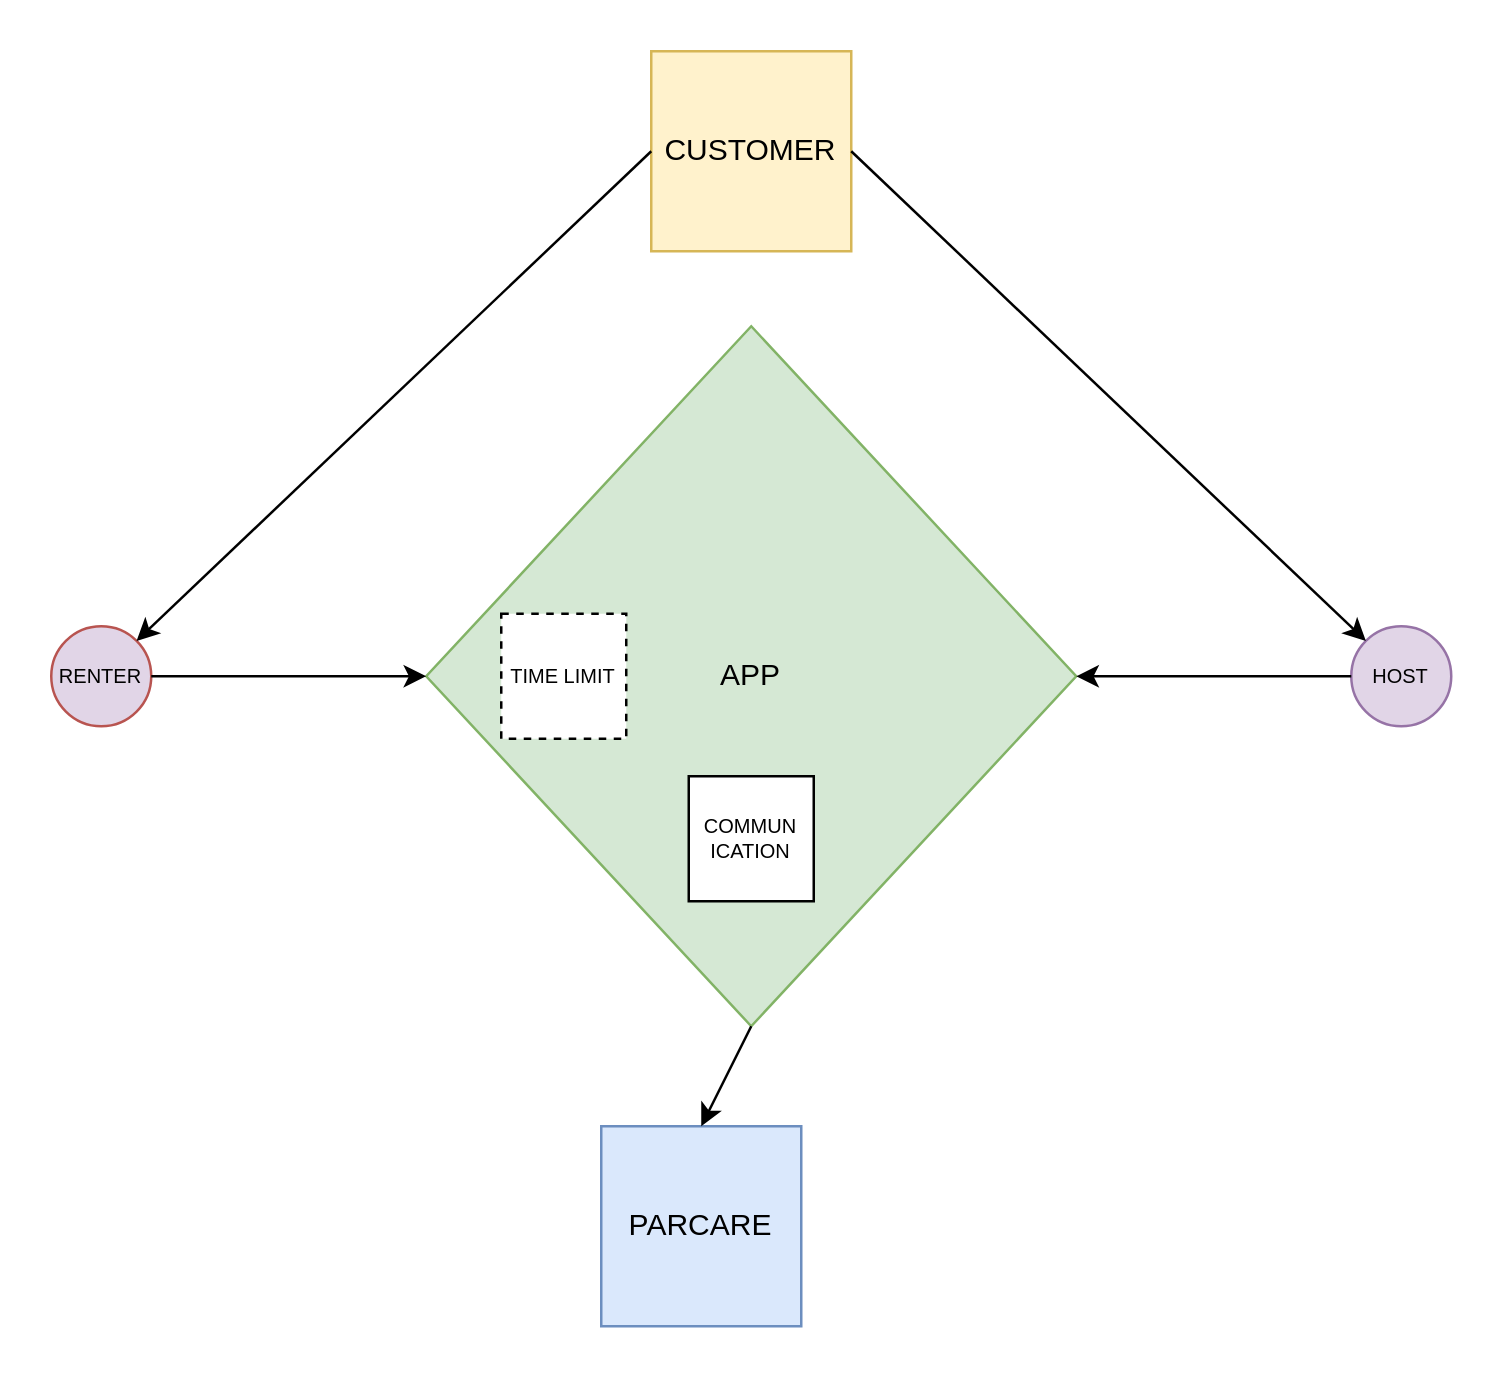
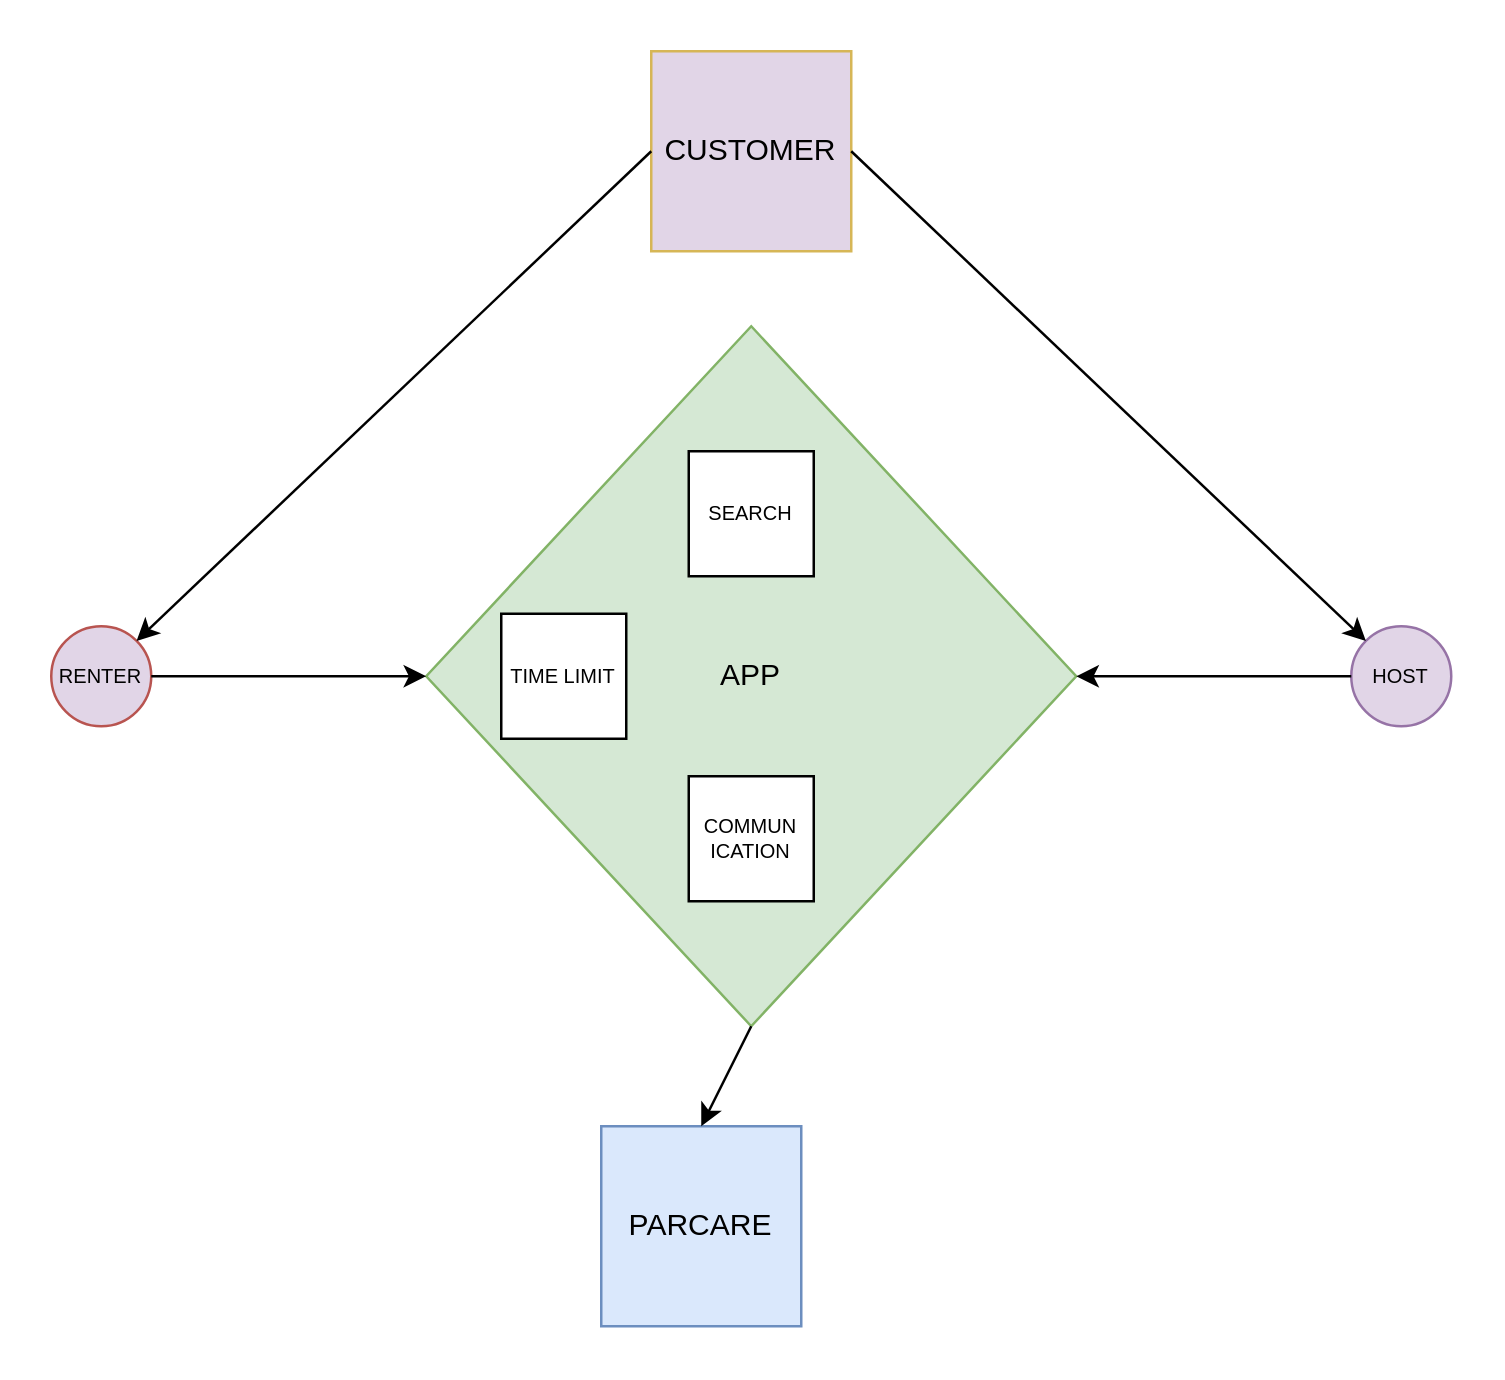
node "CUSTOMER": fillcolor #fff2cc -> #e1d5e7
node "SEARCH": added
node "TIME LIMIT": style dashed -> solid
